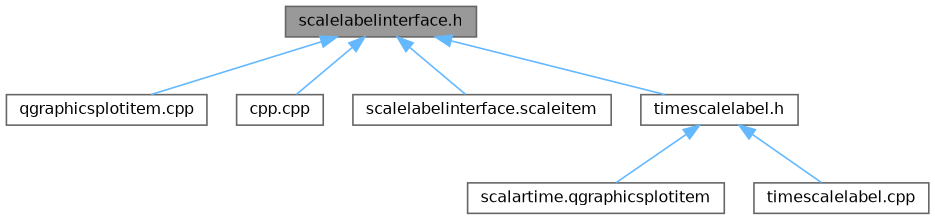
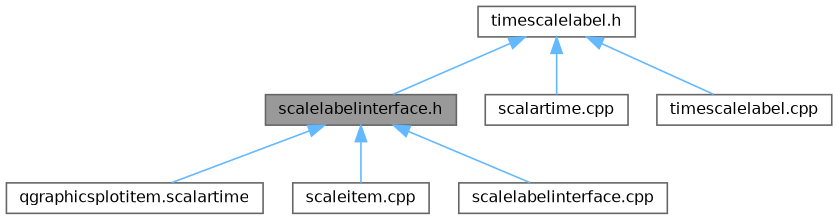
edge "timescalelabel.h" -> "scalelabelinterface.h": reversed
node "qgraphicsplotitem.cpp": label "qgraphicsplotitem.cpp" -> "qgraphicsplotitem.scalartime"
node "cpp.cpp": label "cpp.cpp" -> "scaleitem.cpp"
node "scalelabelinterface.scaleitem": label "scalelabelinterface.scaleitem" -> "scalelabelinterface.cpp"
node "scalartime.qgraphicsplotitem": label "scalartime.qgraphicsplotitem" -> "scalartime.cpp"
